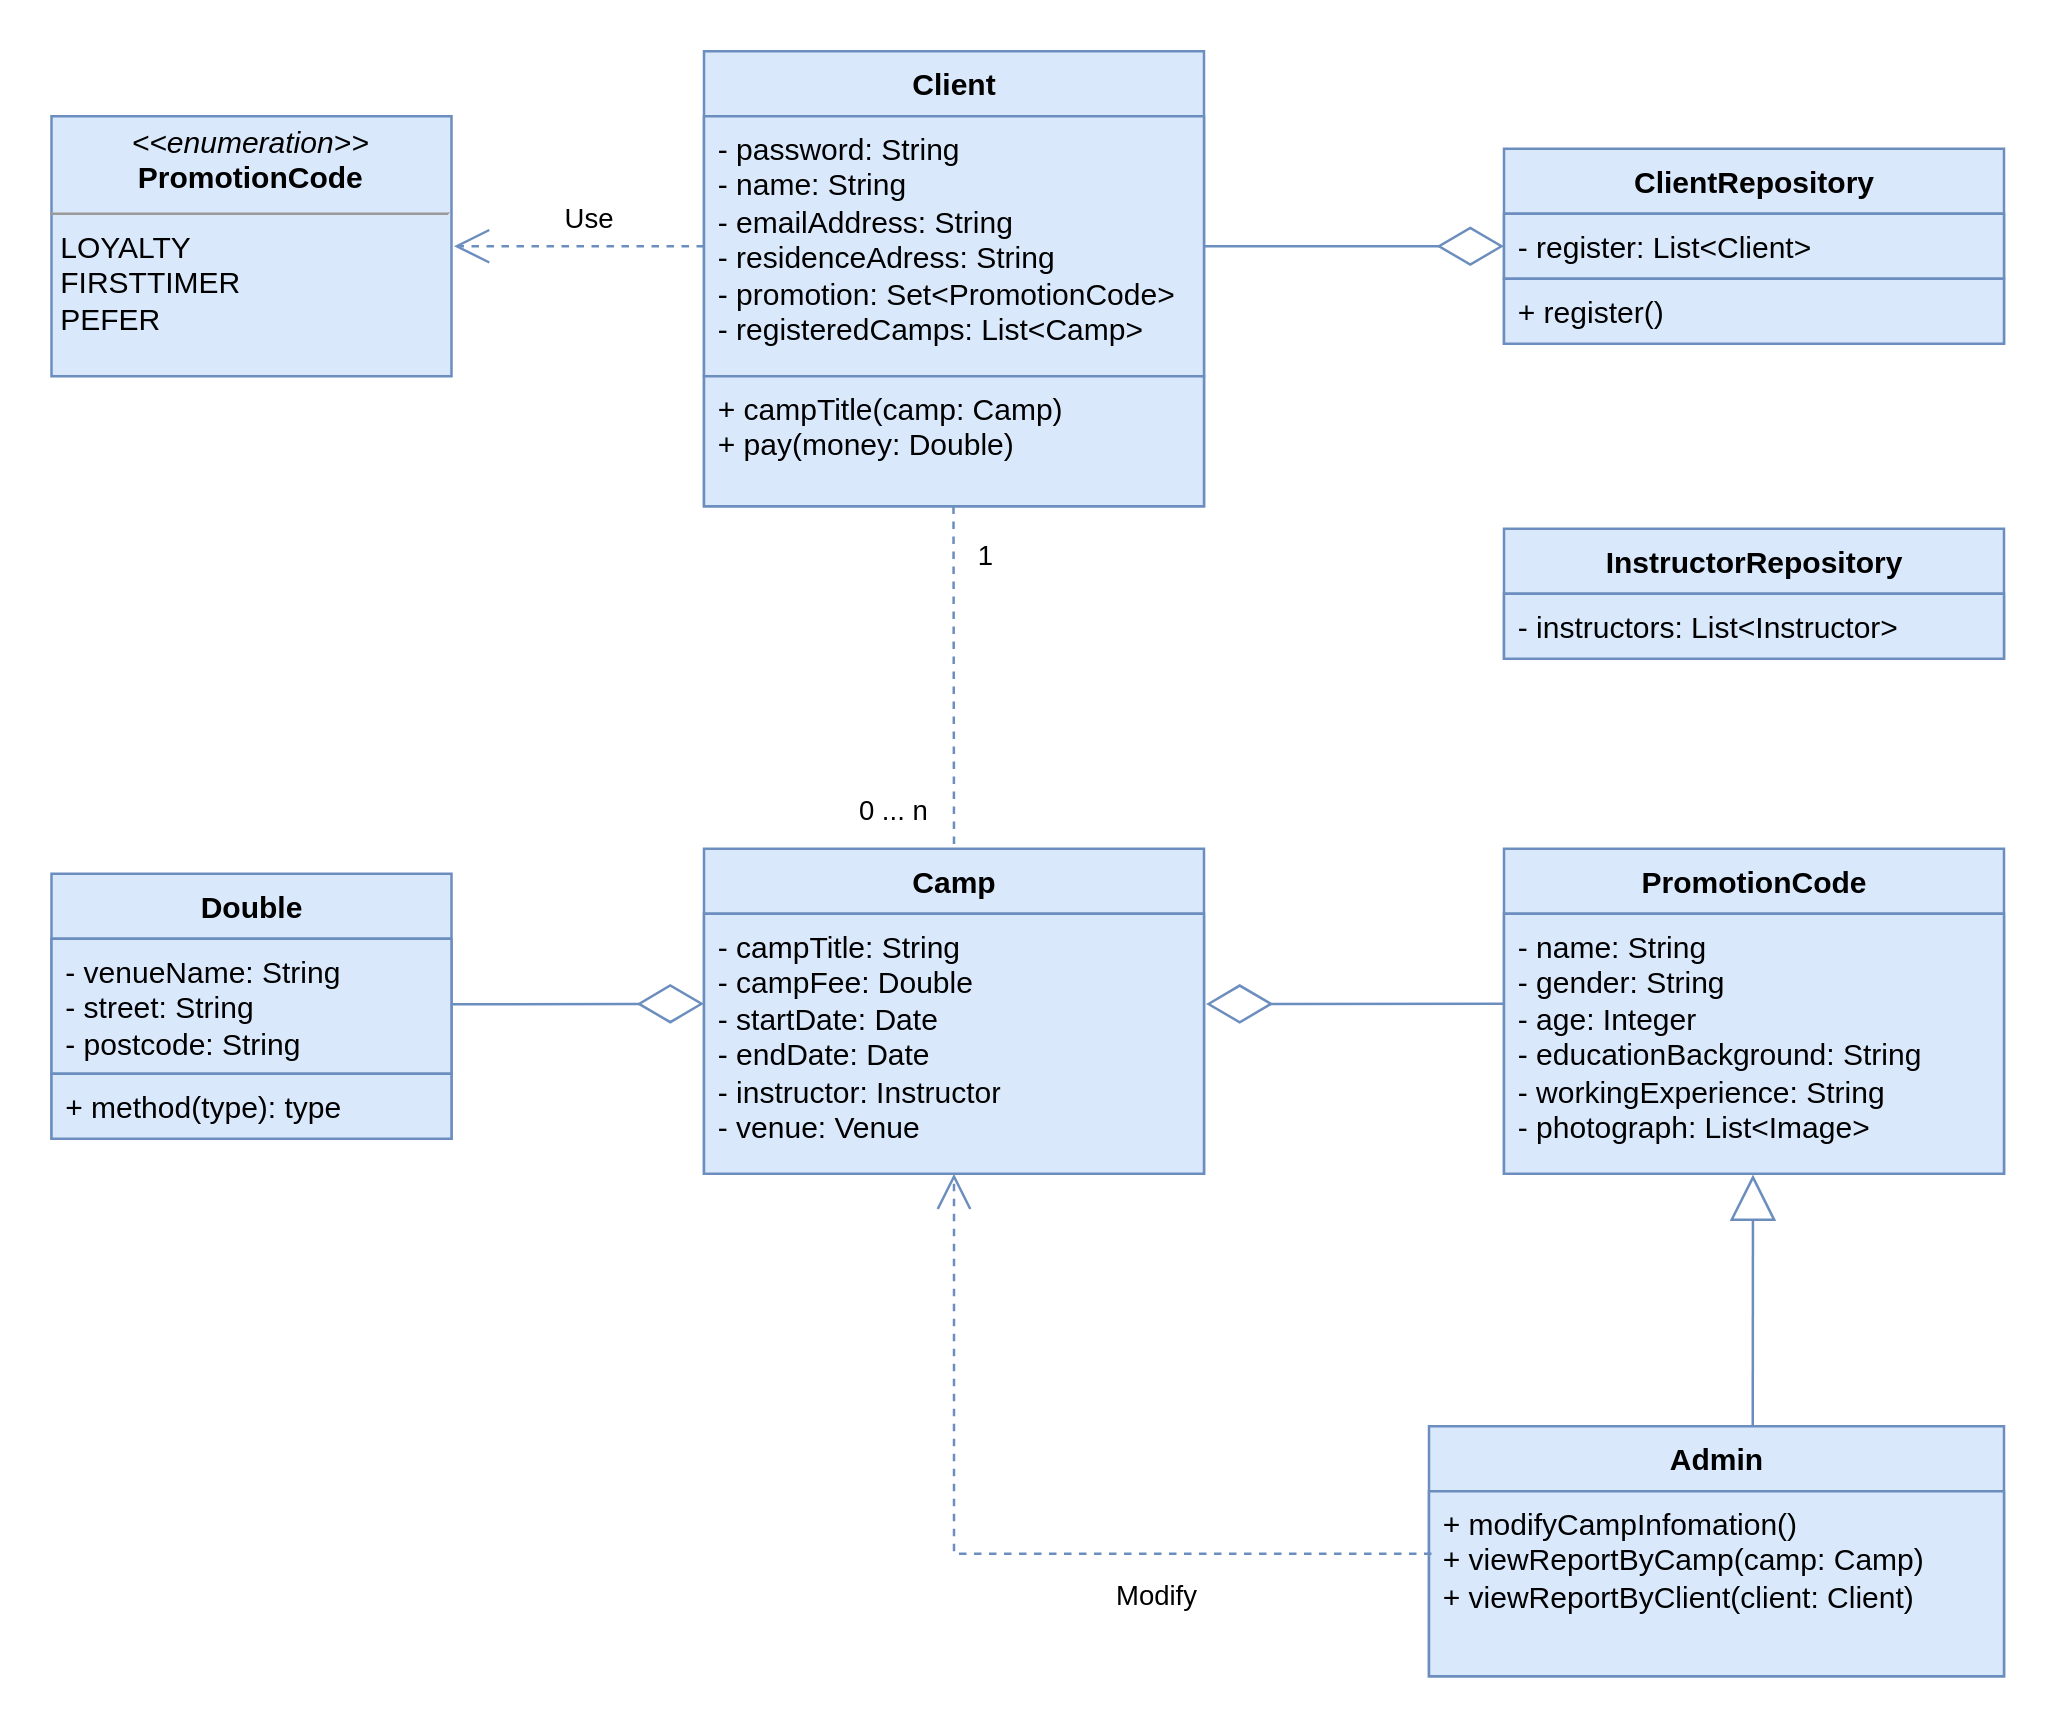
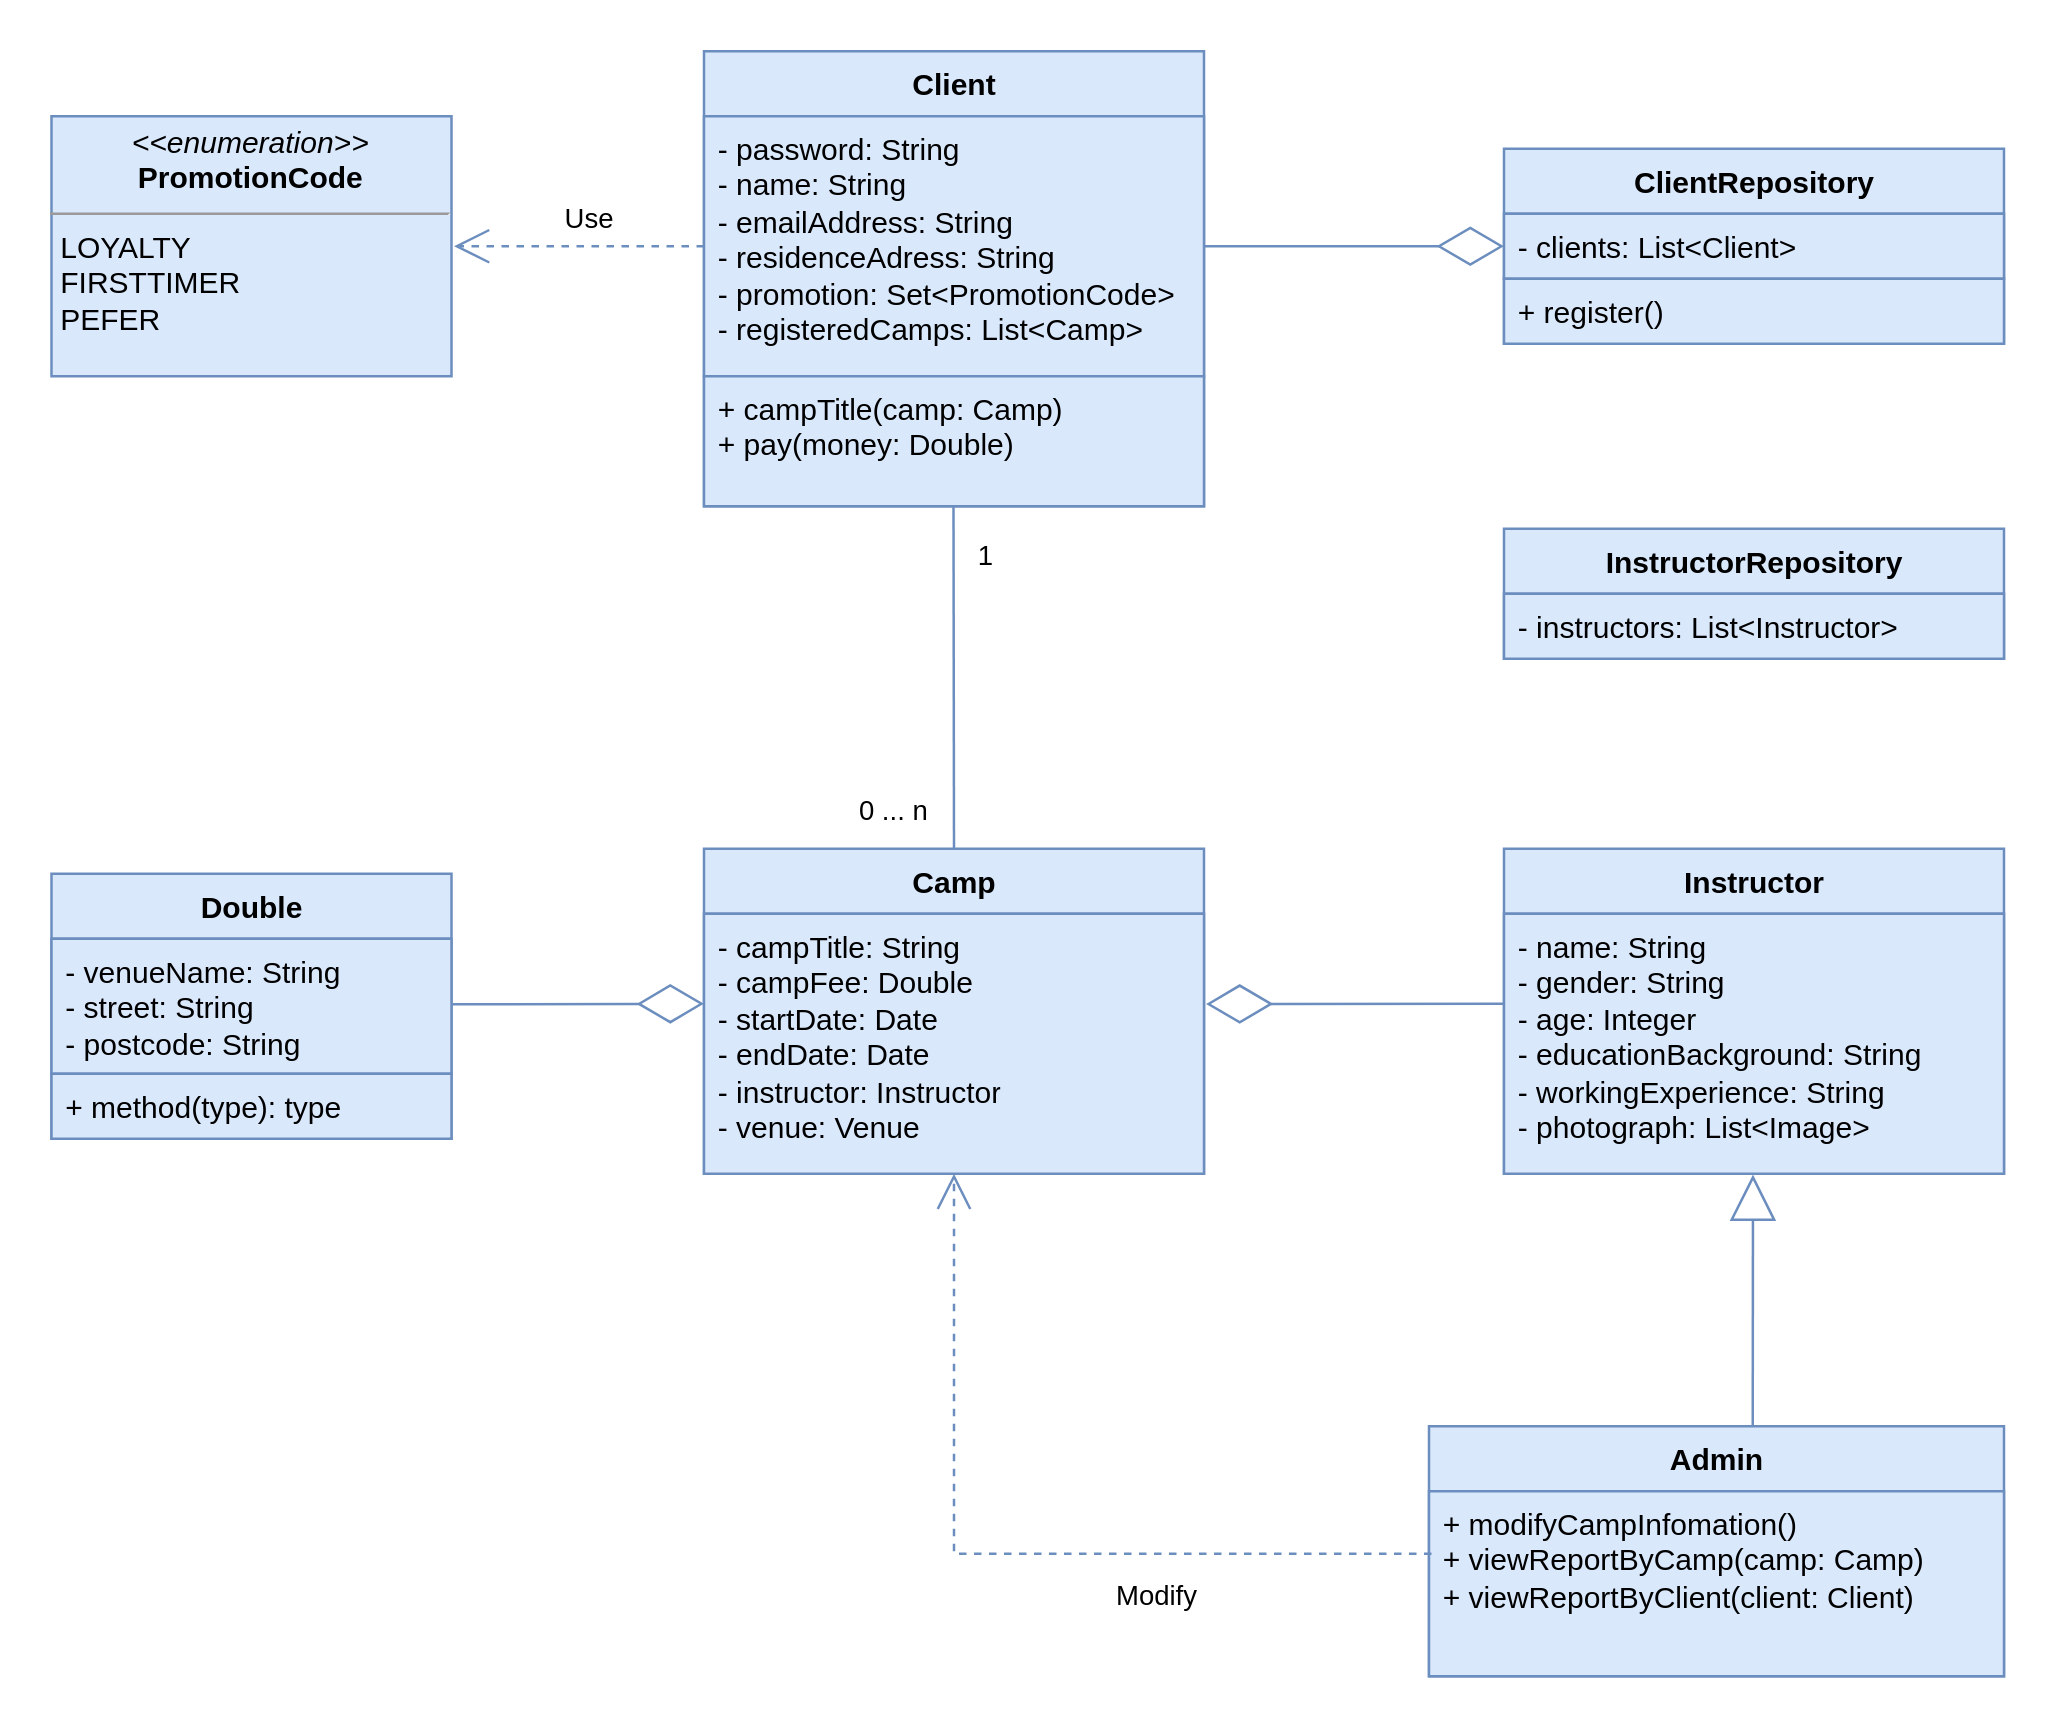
node "- register: List<Client>": label "- register: List<Client>" -> "- clients: List<Client>"
edge "+ campTitle(camp: Camp) + pay(money: Double)" -- "Camp": style dashed -> solid
node "PromotionCode": label "PromotionCode" -> "Instructor"
